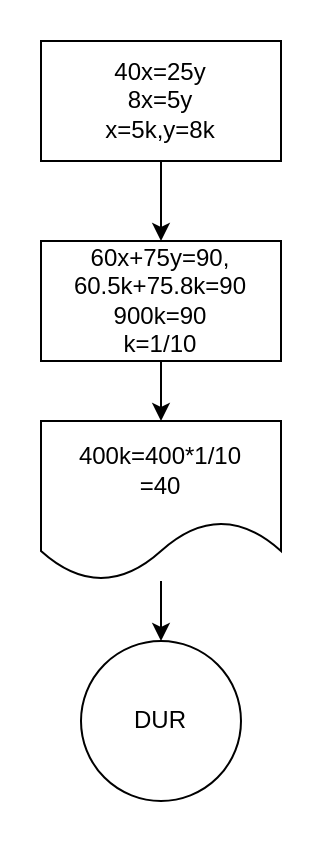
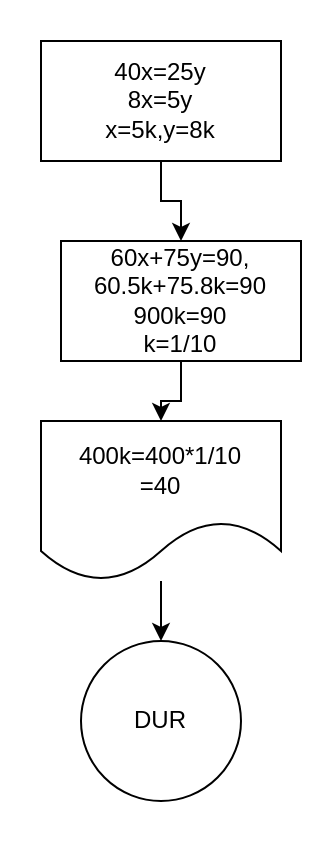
node "60x+75y=90, 60.5k+75.8k=90 900k=90 k=1/10": moved (161, 301) -> (181, 301)
